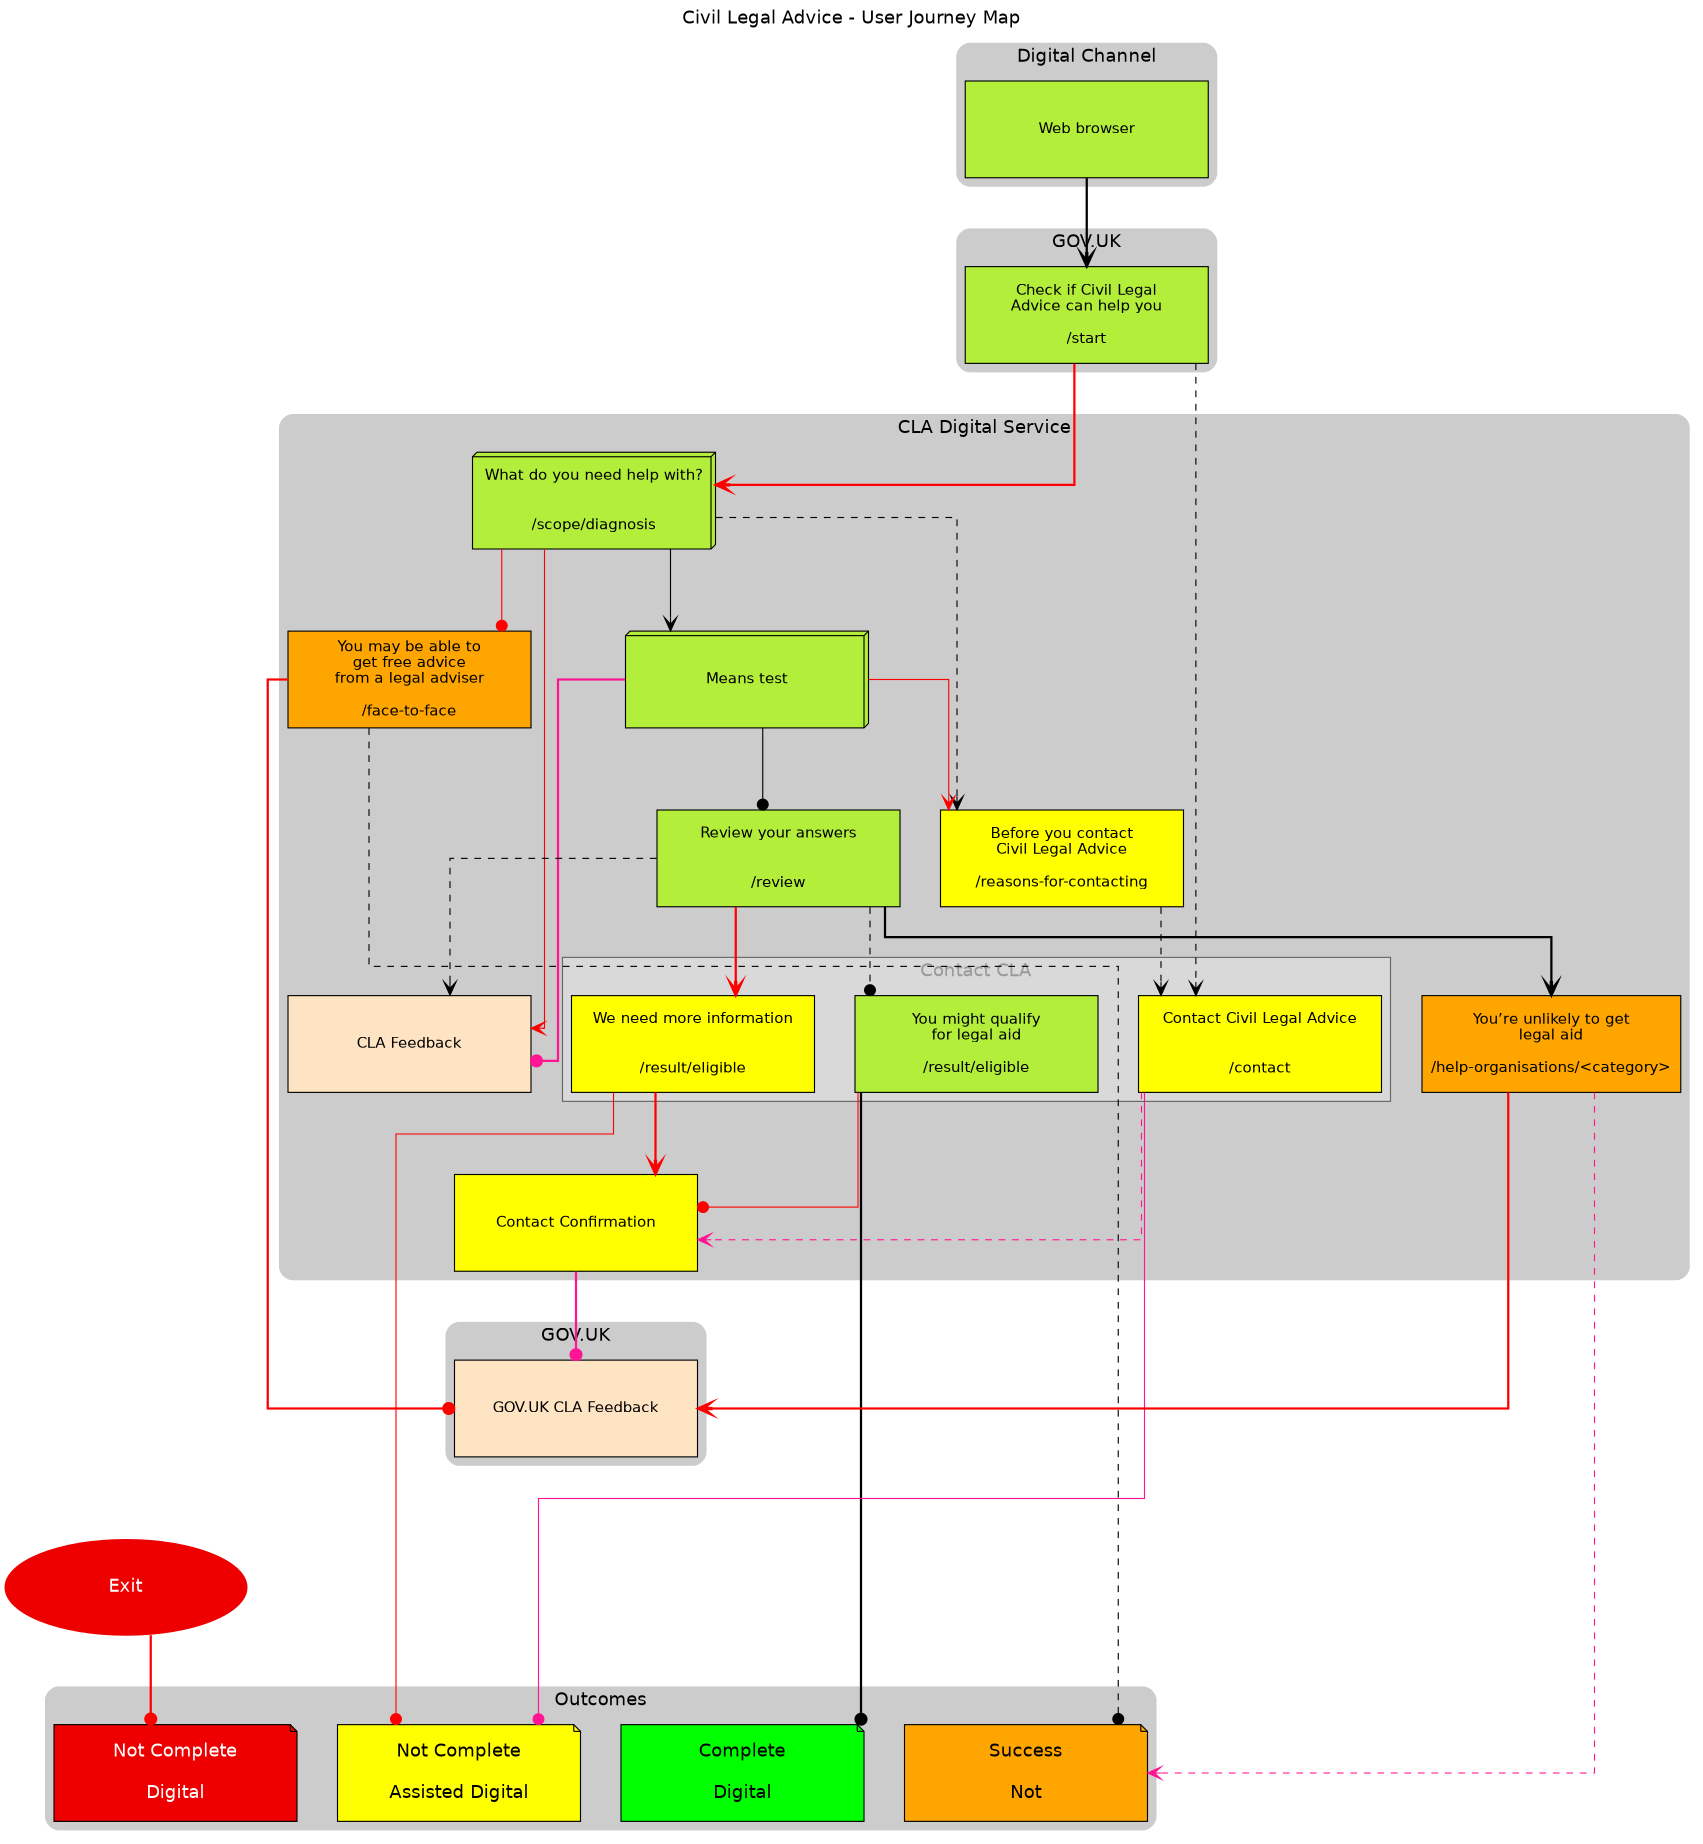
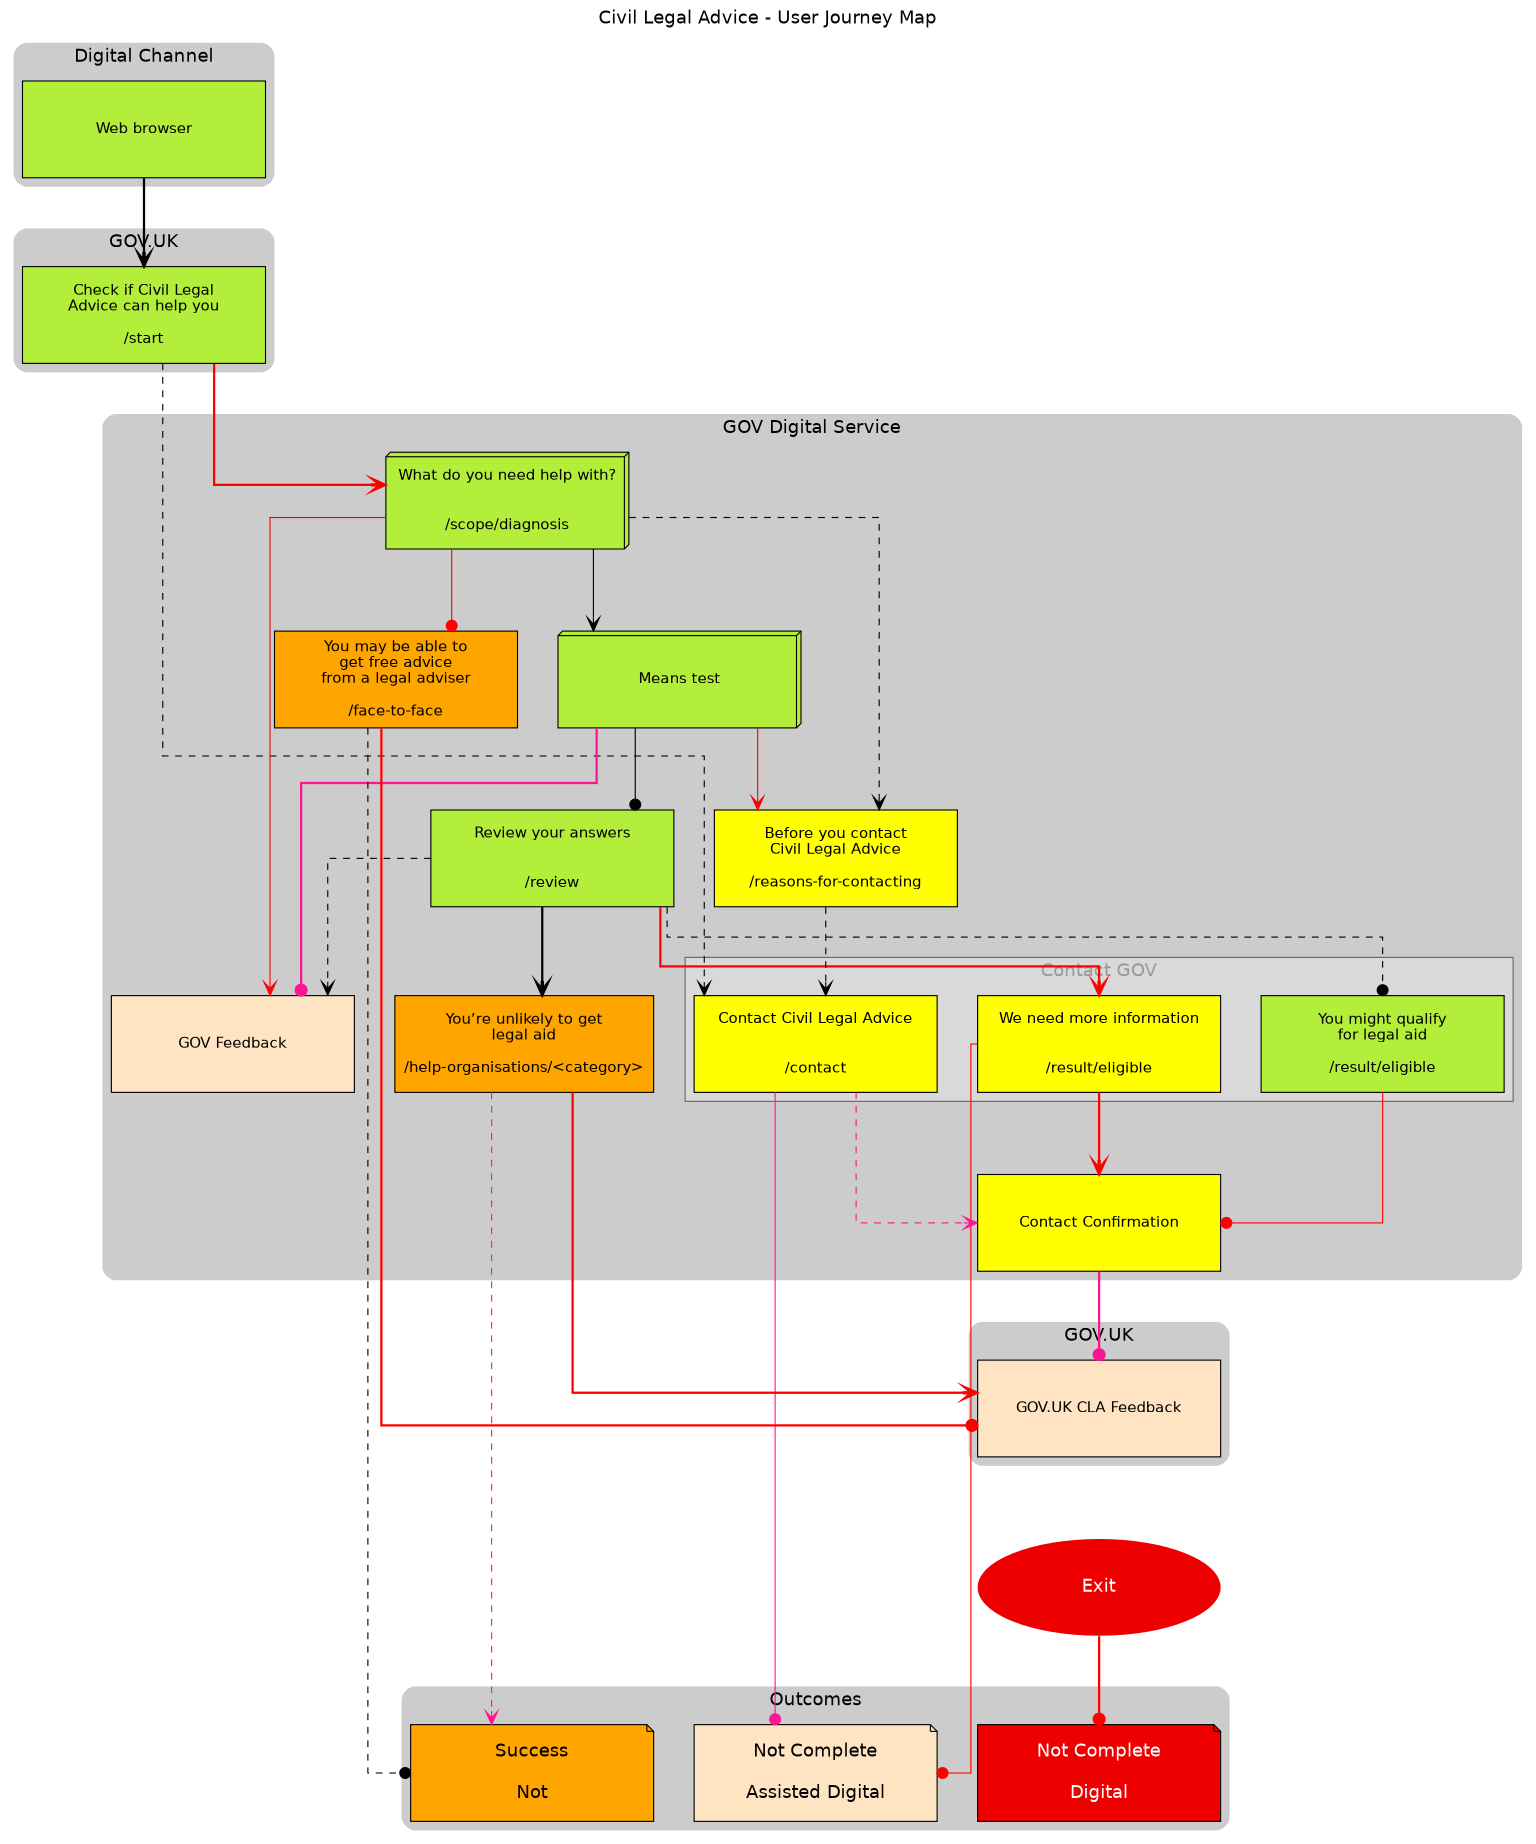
cluster "CLA Digital Service": label "CLA Digital Service" -> "GOV Digital Service"
cluster "Contact CLA": label "Contact CLA" -> "Contact GOV"
node "CLA Feedback": label "CLA Feedback" -> "GOV Feedback"
node "Not Complete Assisted Digital": fillcolor yellow -> bisque
node "Complete Digital": removed
